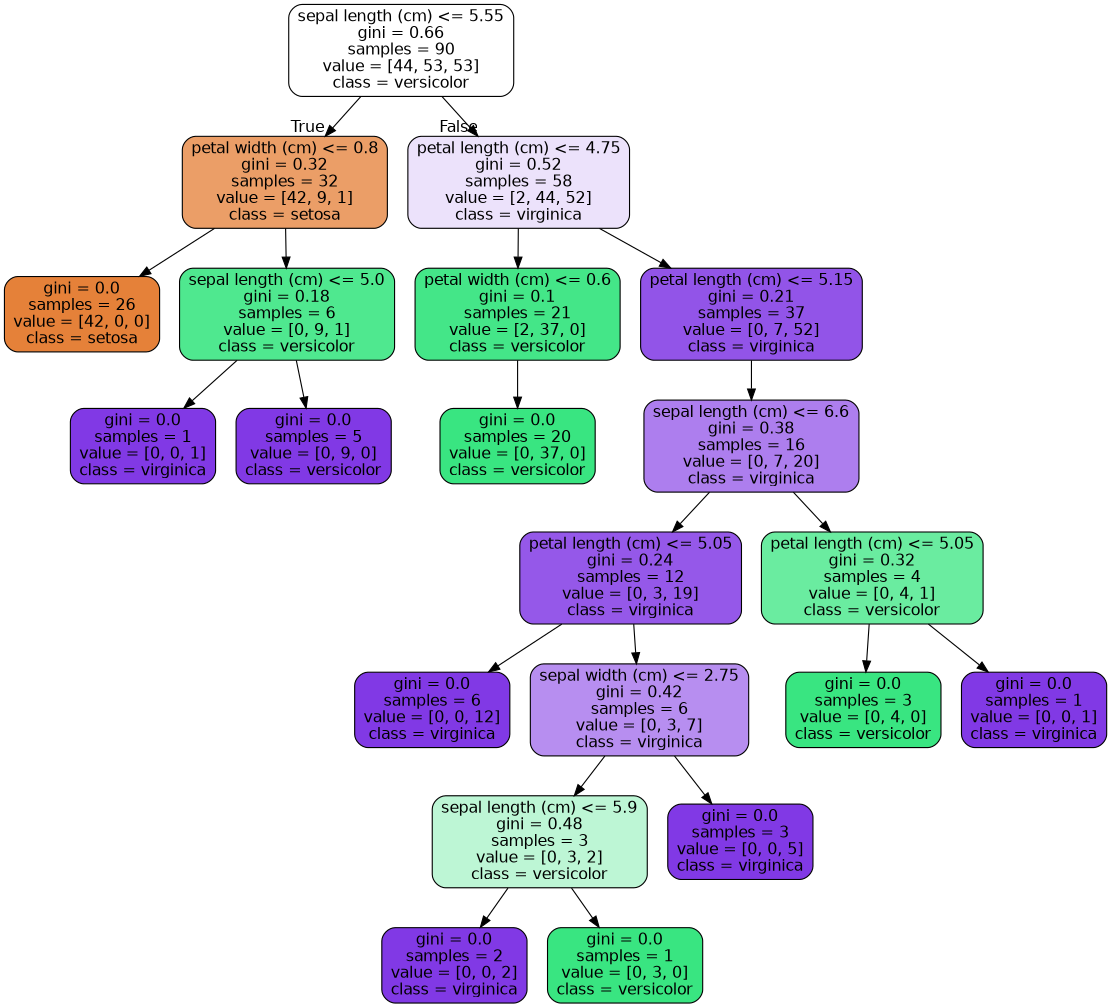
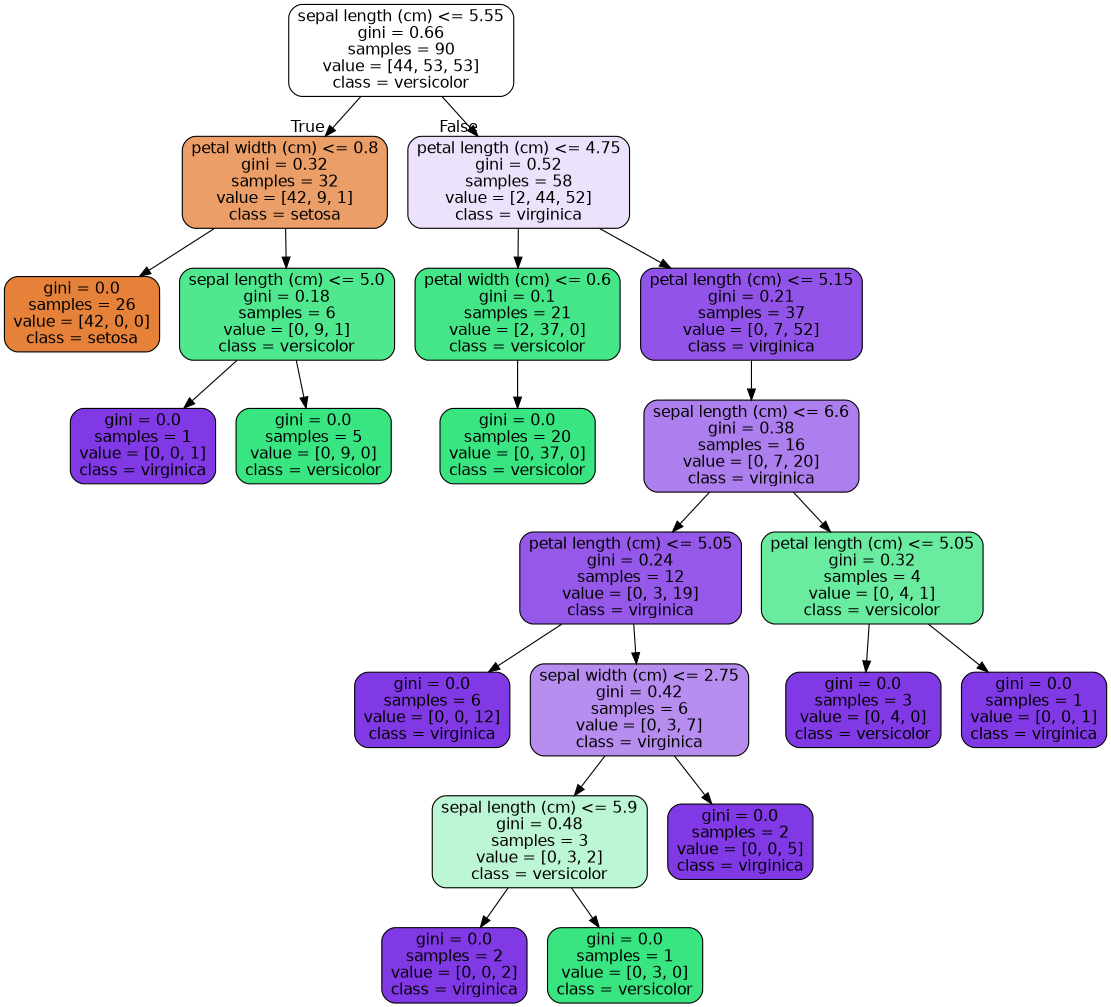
node "gini = 0.0 samples = 5 value = [0, 9, 0] class = versicolor": fillcolor #8139e5 -> #39e581
node "gini = 0.0 samples = 3 value = [0, 4, 0] class = versicolor": fillcolor #39e581 -> #8139e5
node "gini = 0.0 samples = 3 value = [0, 0, 5] class = virginica": label "gini = 0.0 samples = 3 value = [0, 0, 5] class = virginica" -> "gini = 0.0 samples = 2 value = [0, 0, 5] class = virginica"
